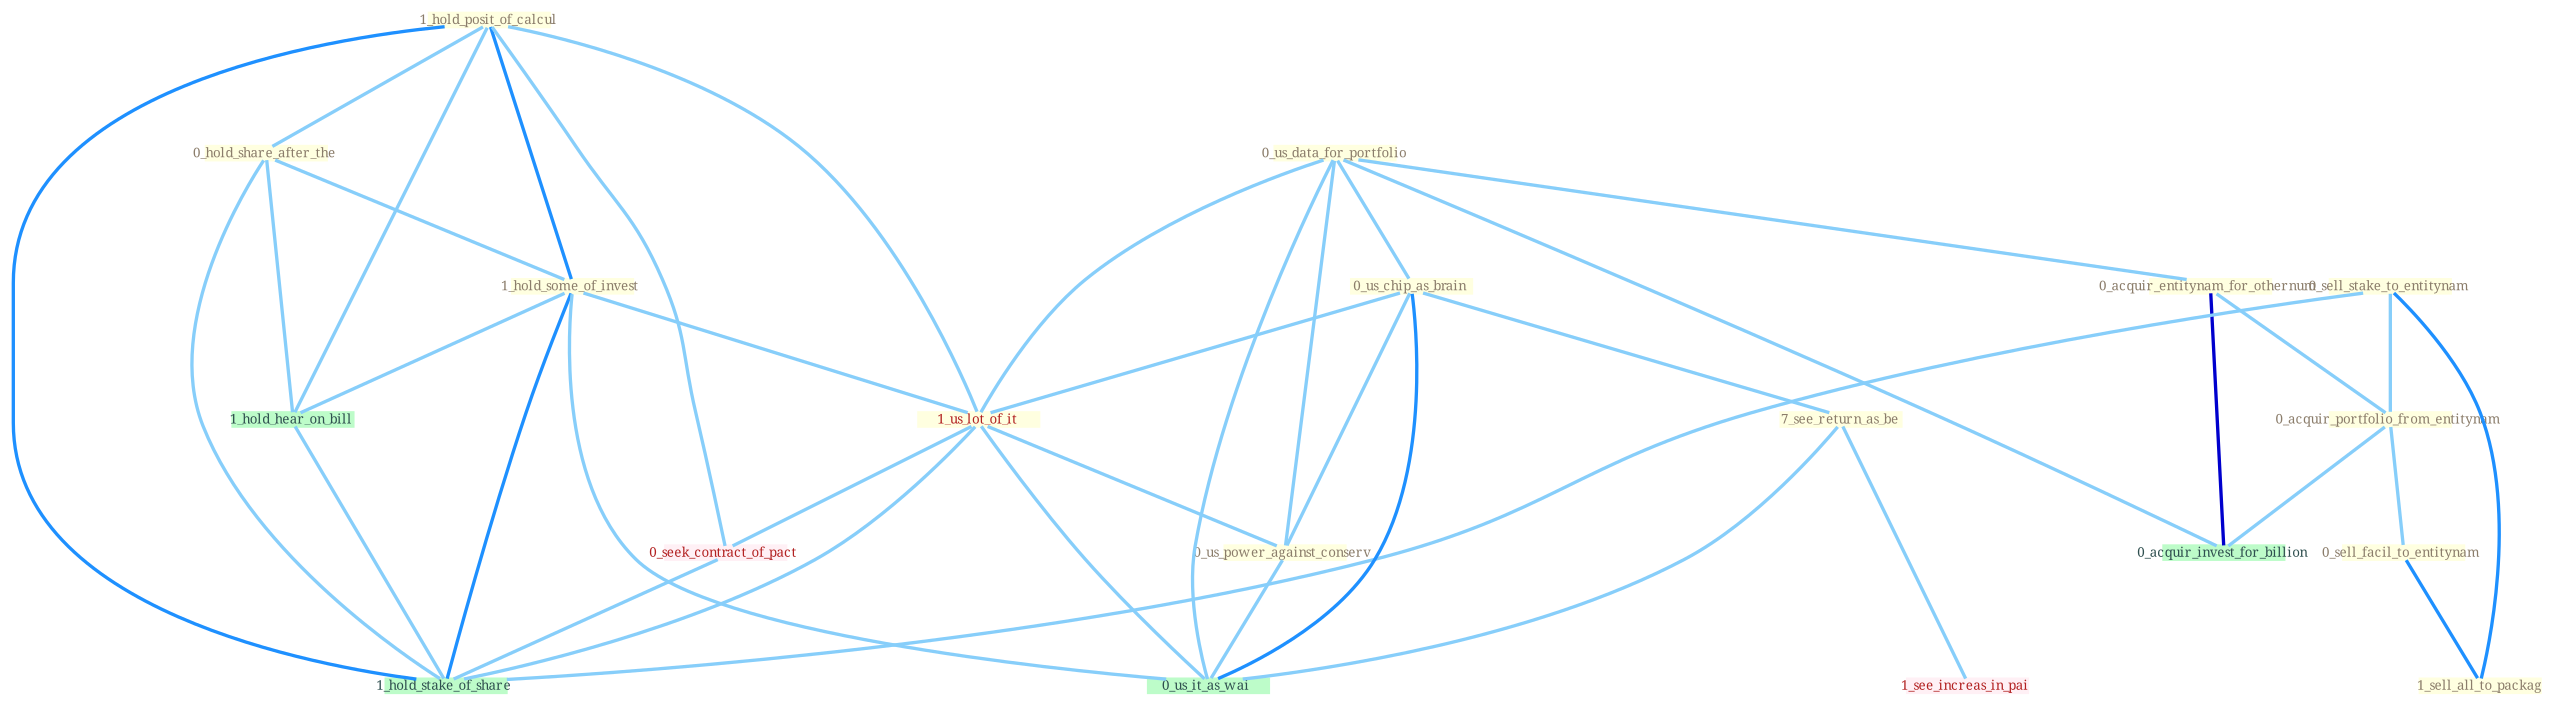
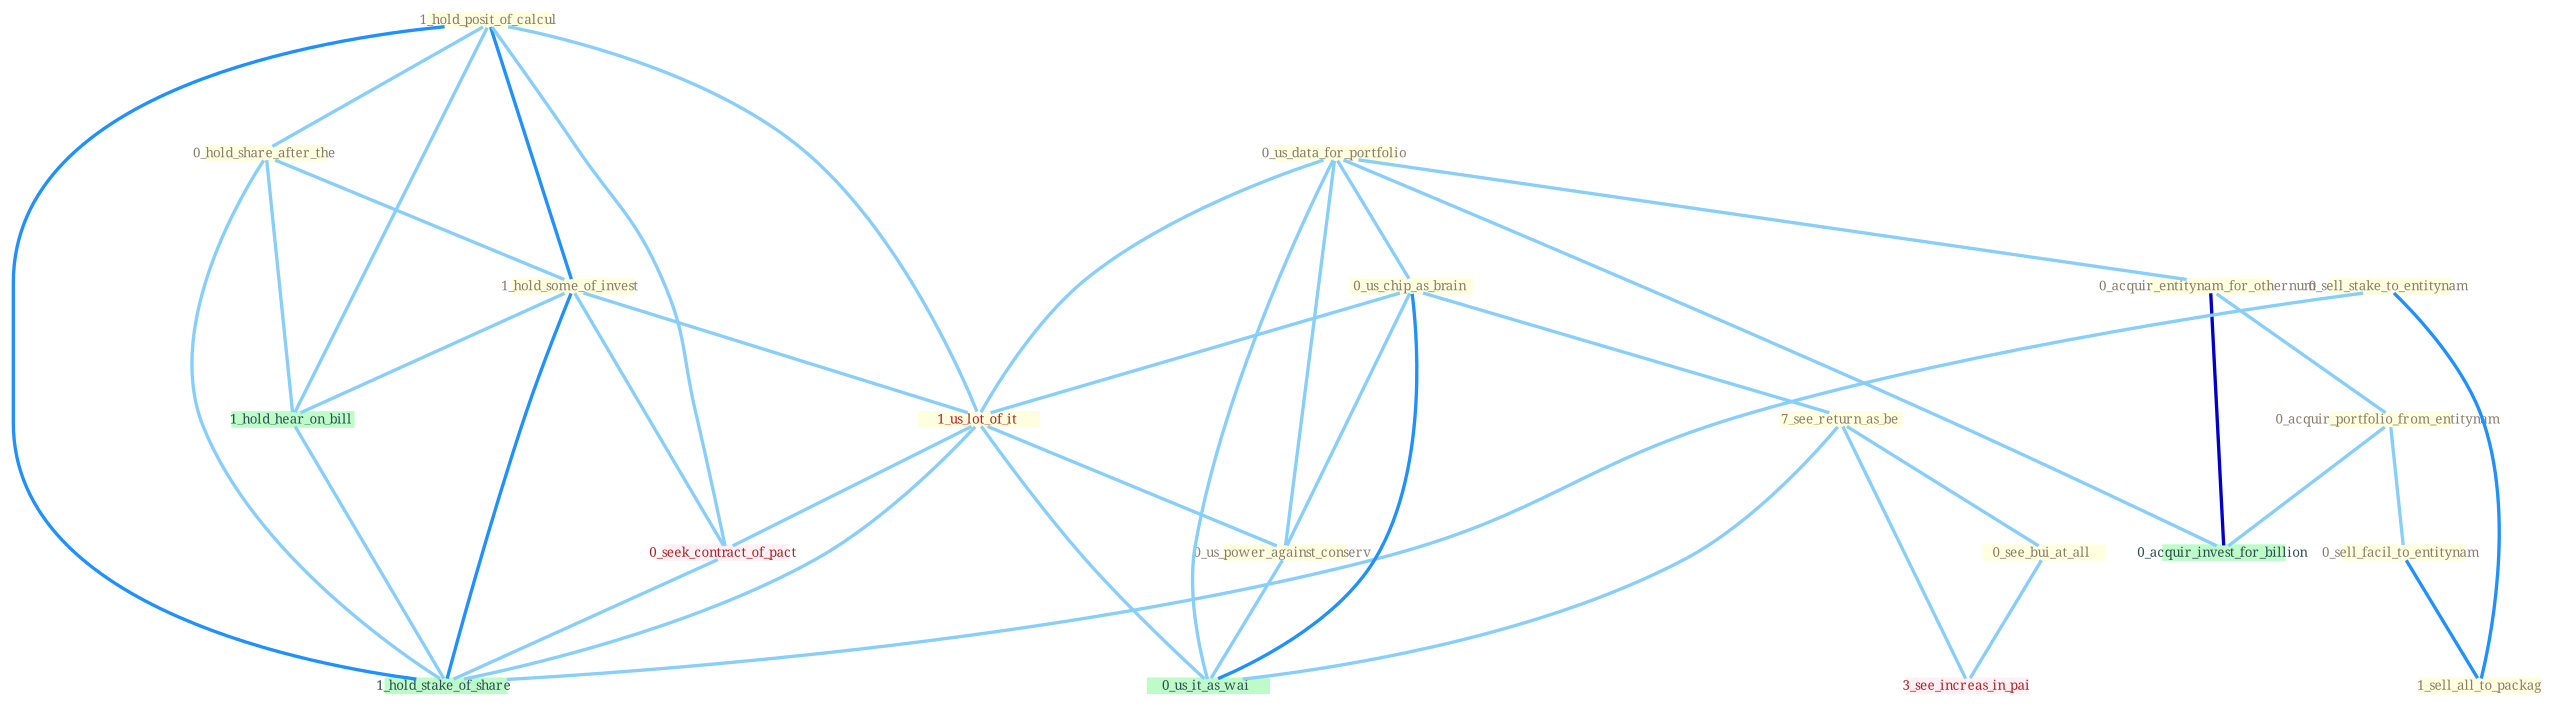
edge "0_sell_stake_to_entitynam" -- "0_acquir_portfolio_from_entitynam": removed
node "0_see_bui_at_all": added
edge "1_hold_some_of_invest" -- "0_us_it_as_wai": now "1_hold_some_of_invest" -- "0_seek_contract_of_pact"
node "1_see_increas_in_pai": label "1_see_increas_in_pai" -> "3_see_increas_in_pai"
